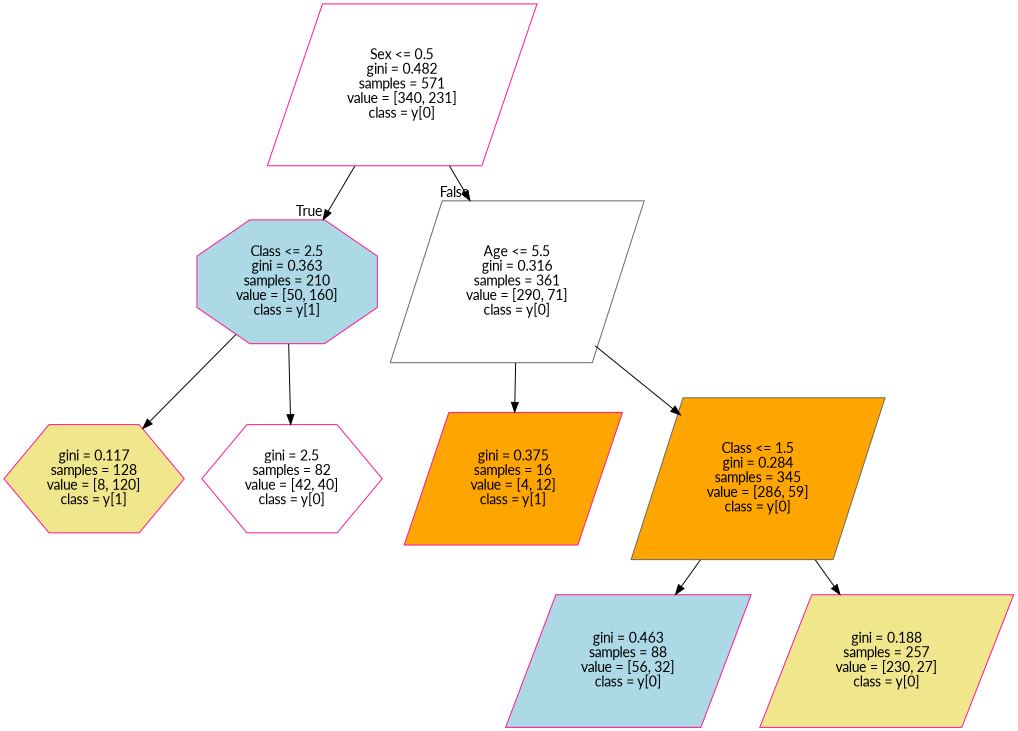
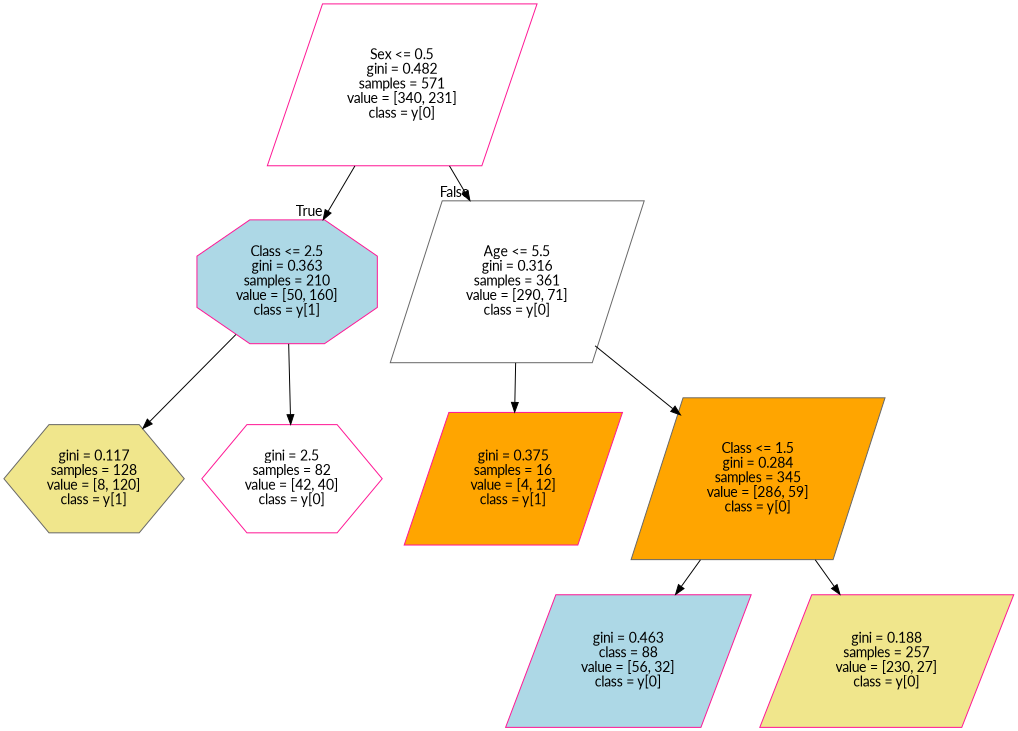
node "gini = 0.117 samples = 128 value = [8, 120] class = y[1]": color deeppink -> gray40
node "gini = 0.463 samples = 88 value = [56, 32] class = y[0]": label "gini = 0.463 samples = 88 value = [56, 32] class = y[0]" -> "gini = 0.463 class = 88 value = [56, 32] class = y[0]"
